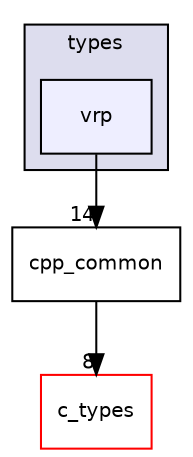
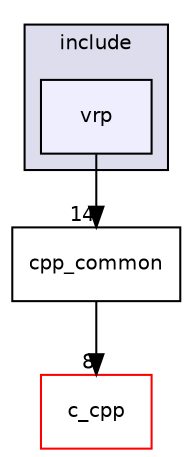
cluster "types": label "types" -> "include"
node "c_types": label "c_types" -> "c_cpp"
